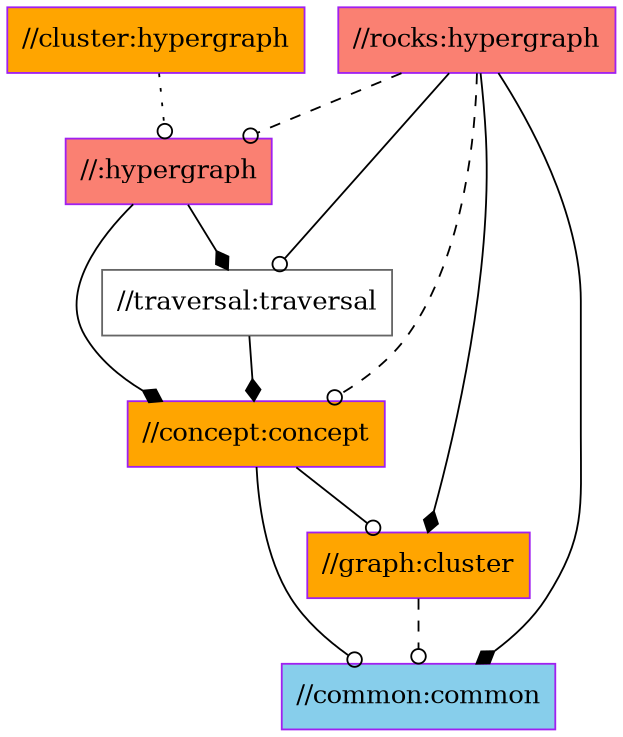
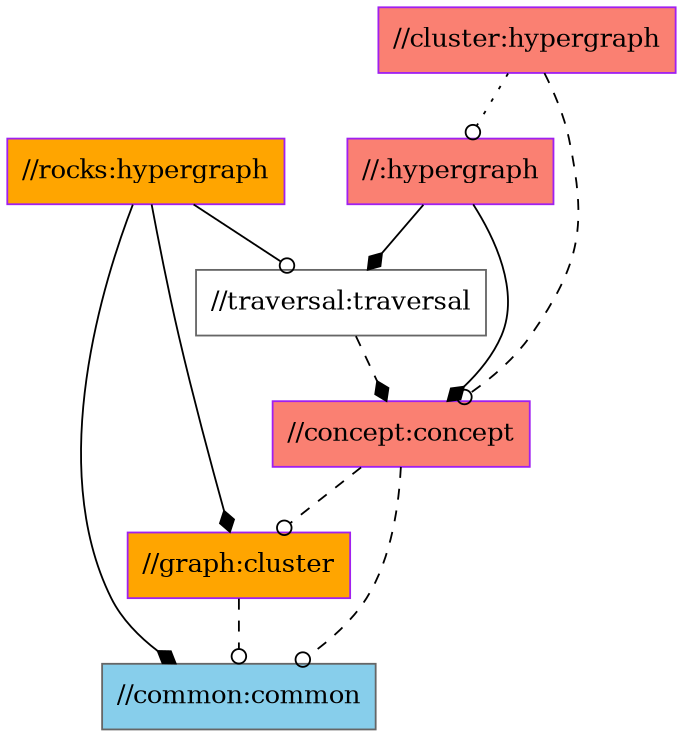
node "//cluster:hypergraph": fillcolor orange -> salmon
node "//rocks:hypergraph": fillcolor salmon -> orange
edge "//rocks:hypergraph" -> "//:hypergraph": removed
edge "//rocks:hypergraph" -> "//concept:concept": now "//cluster:hypergraph" -> "//concept:concept"
edge "//traversal:traversal" -> "//concept:concept": style solid -> dashed
node "//concept:concept": fillcolor orange -> salmon
edge "//concept:concept" -> "//graph:cluster": style solid -> dashed
edge "//concept:concept" -> "//common:common": style solid -> dashed
node "//common:common": color purple -> gray40
